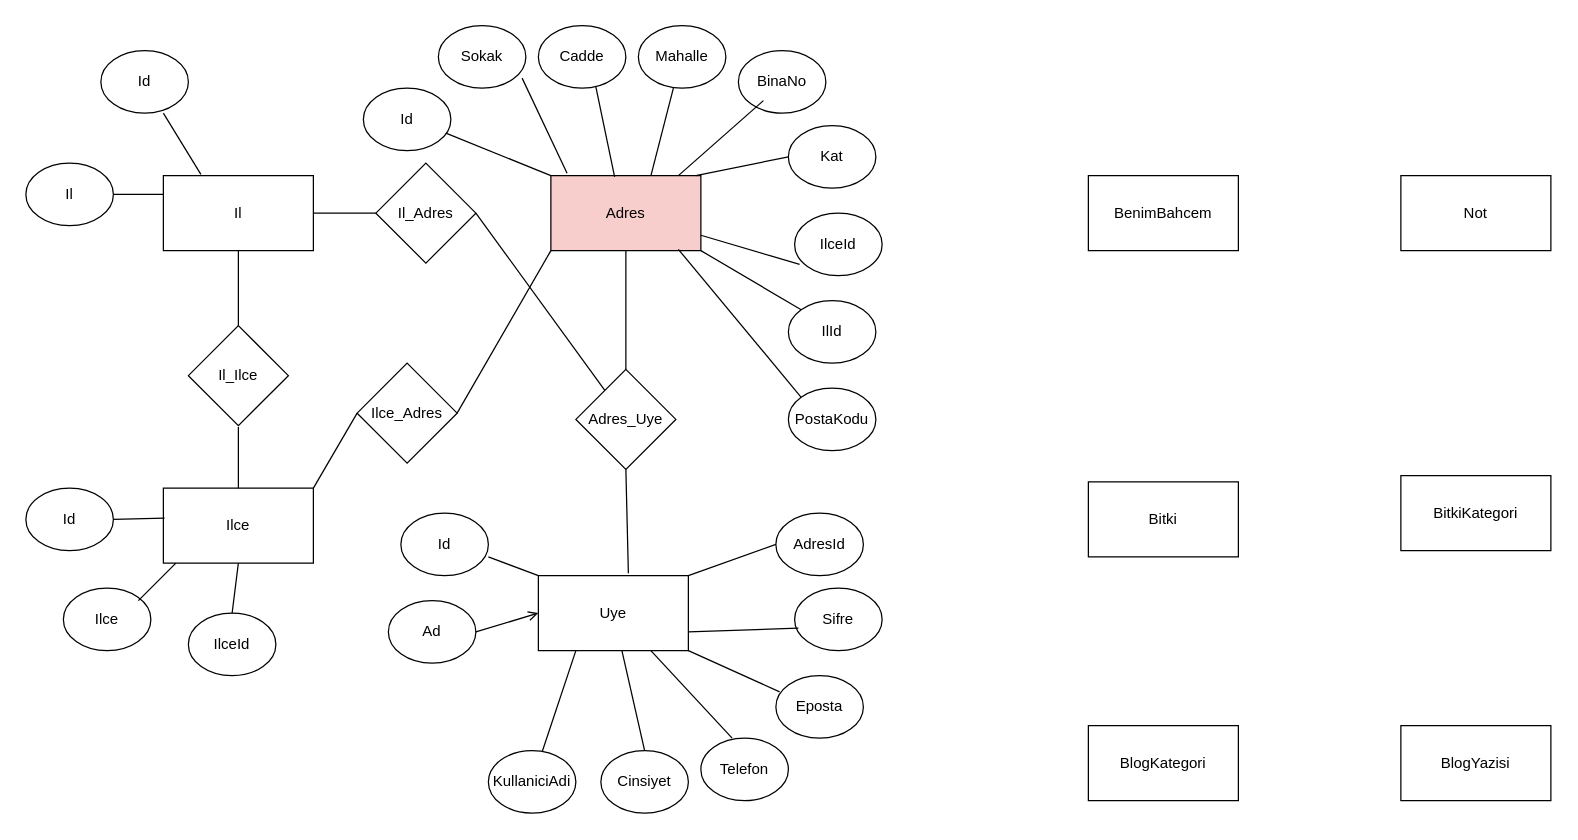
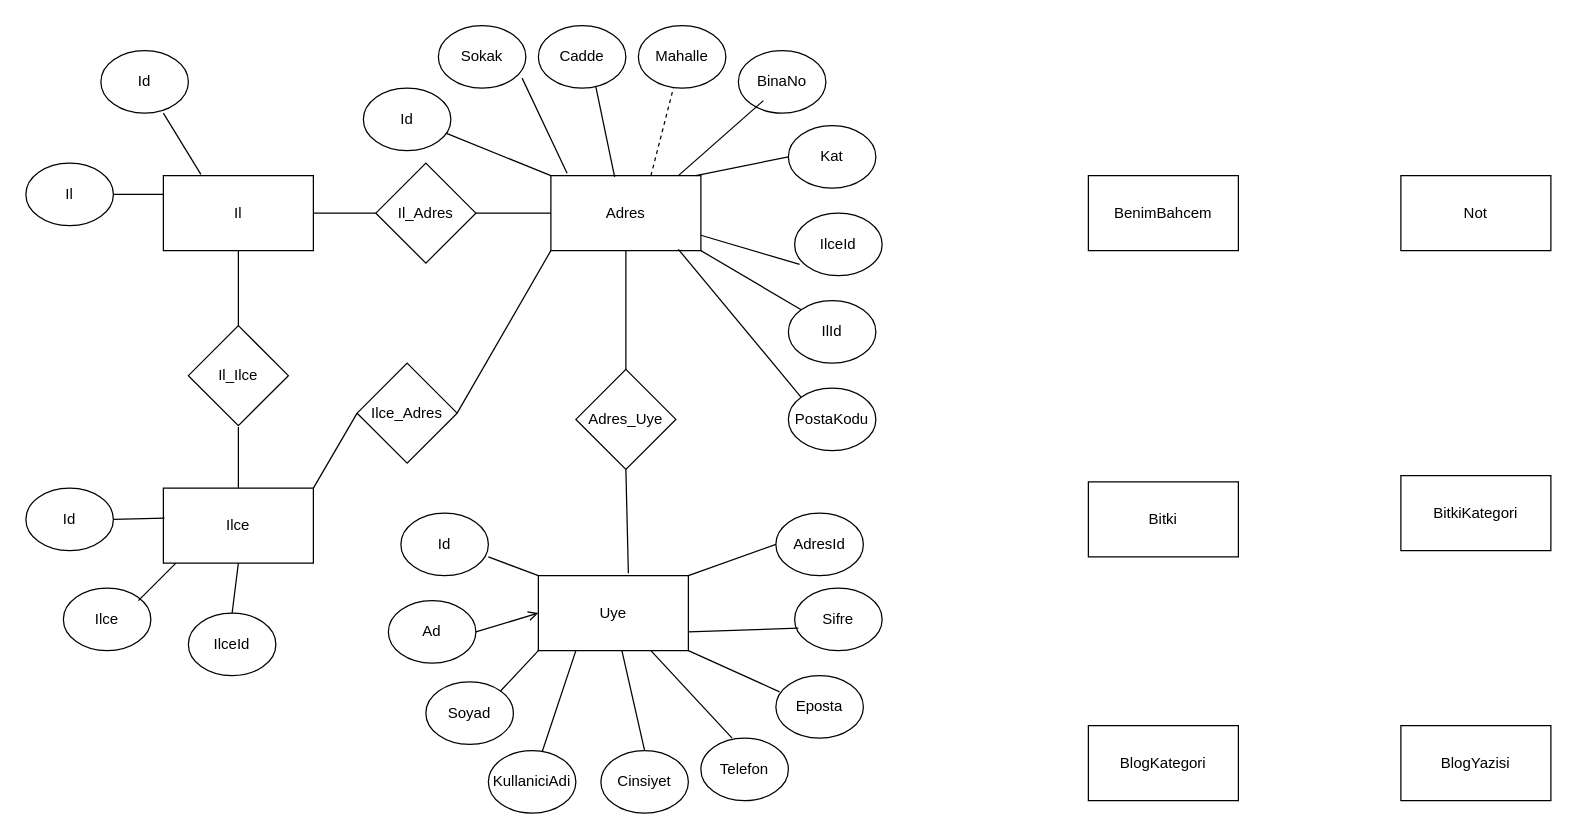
edge "Mahalle" -- "Adres": style solid -> dashed
node "Adres": fillcolor #f8cecc -> #ffffff
edge "Il_Adres" -- "Adres_Uye": now "Il_Adres" -- "Adres"
edge "Uye" -- "Soyad": added
node "Soyad": added
